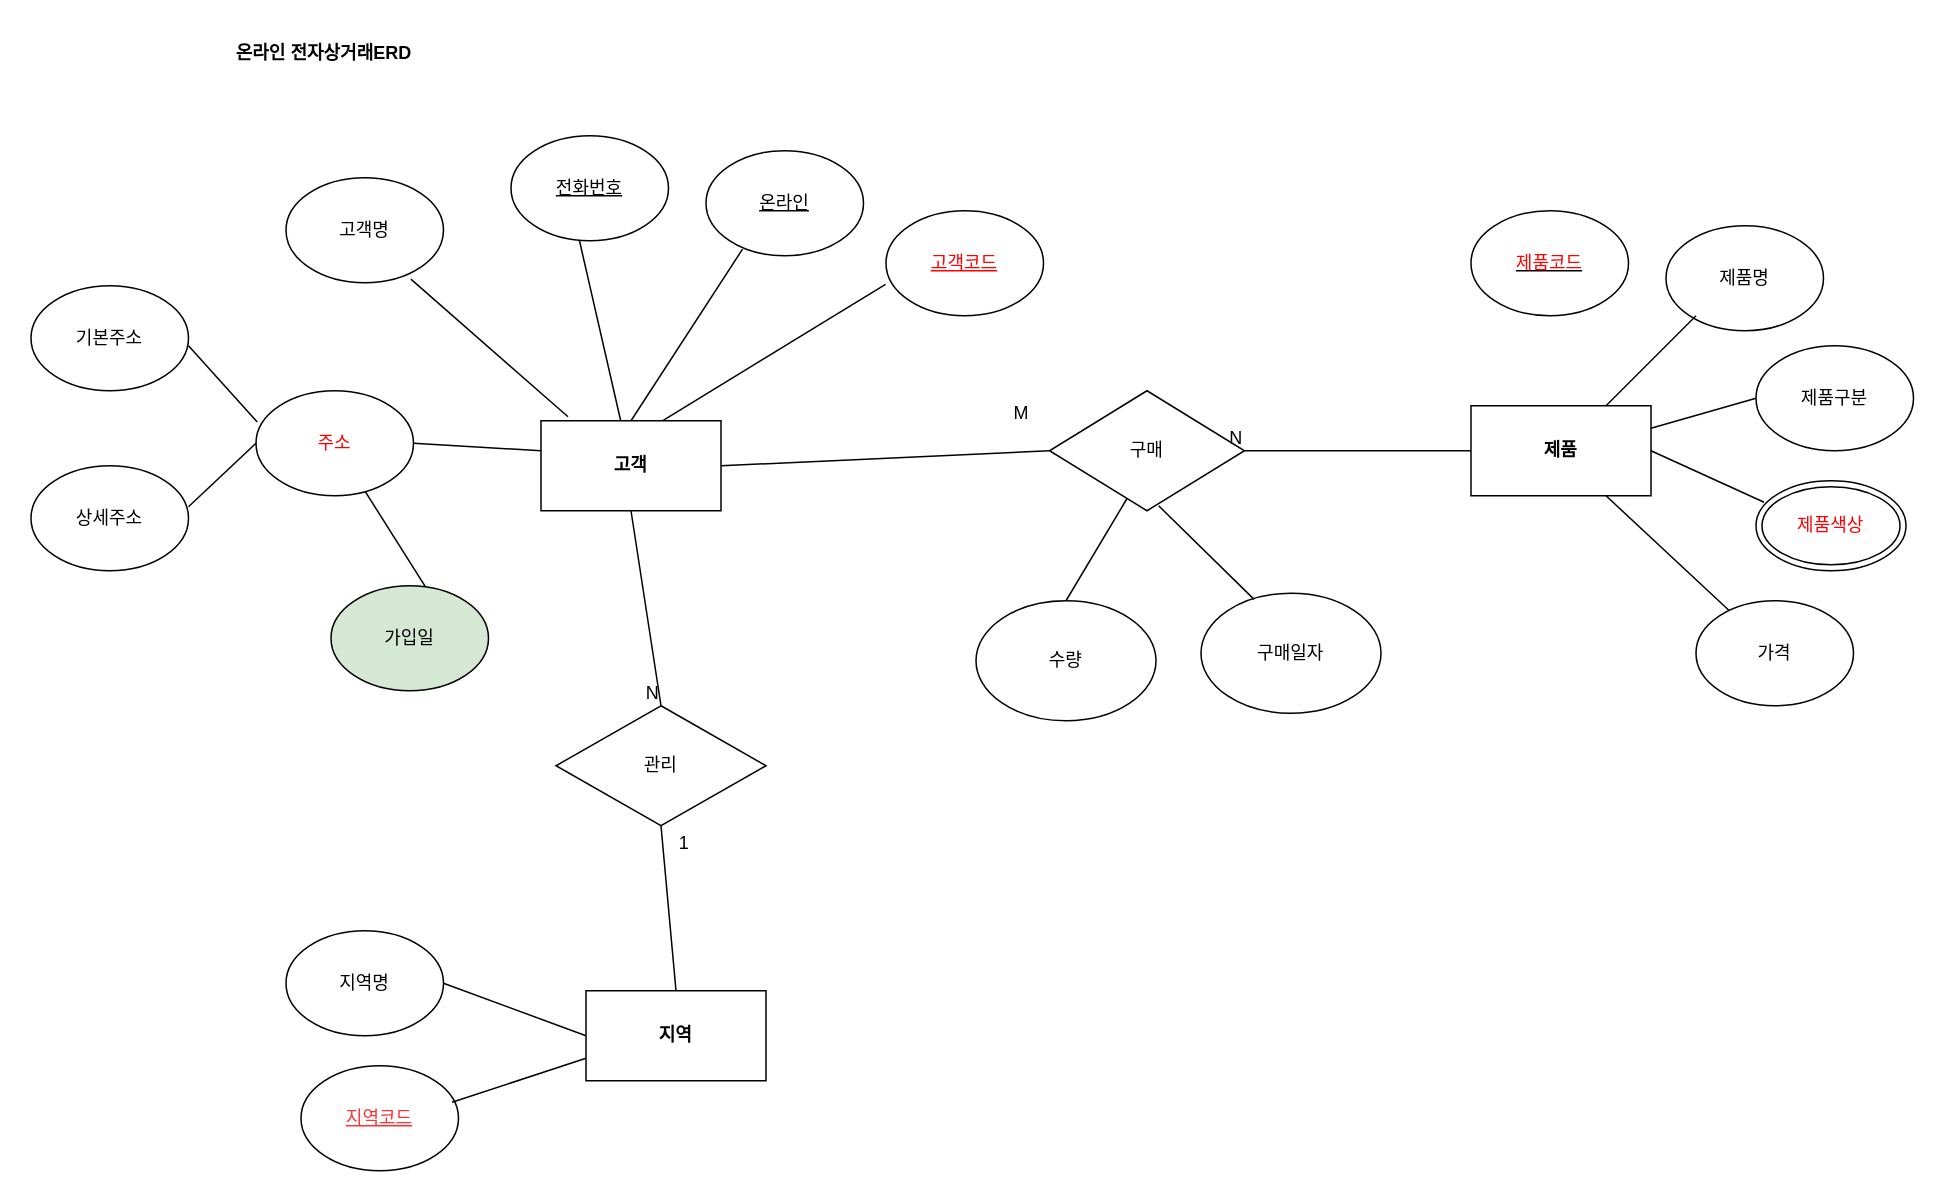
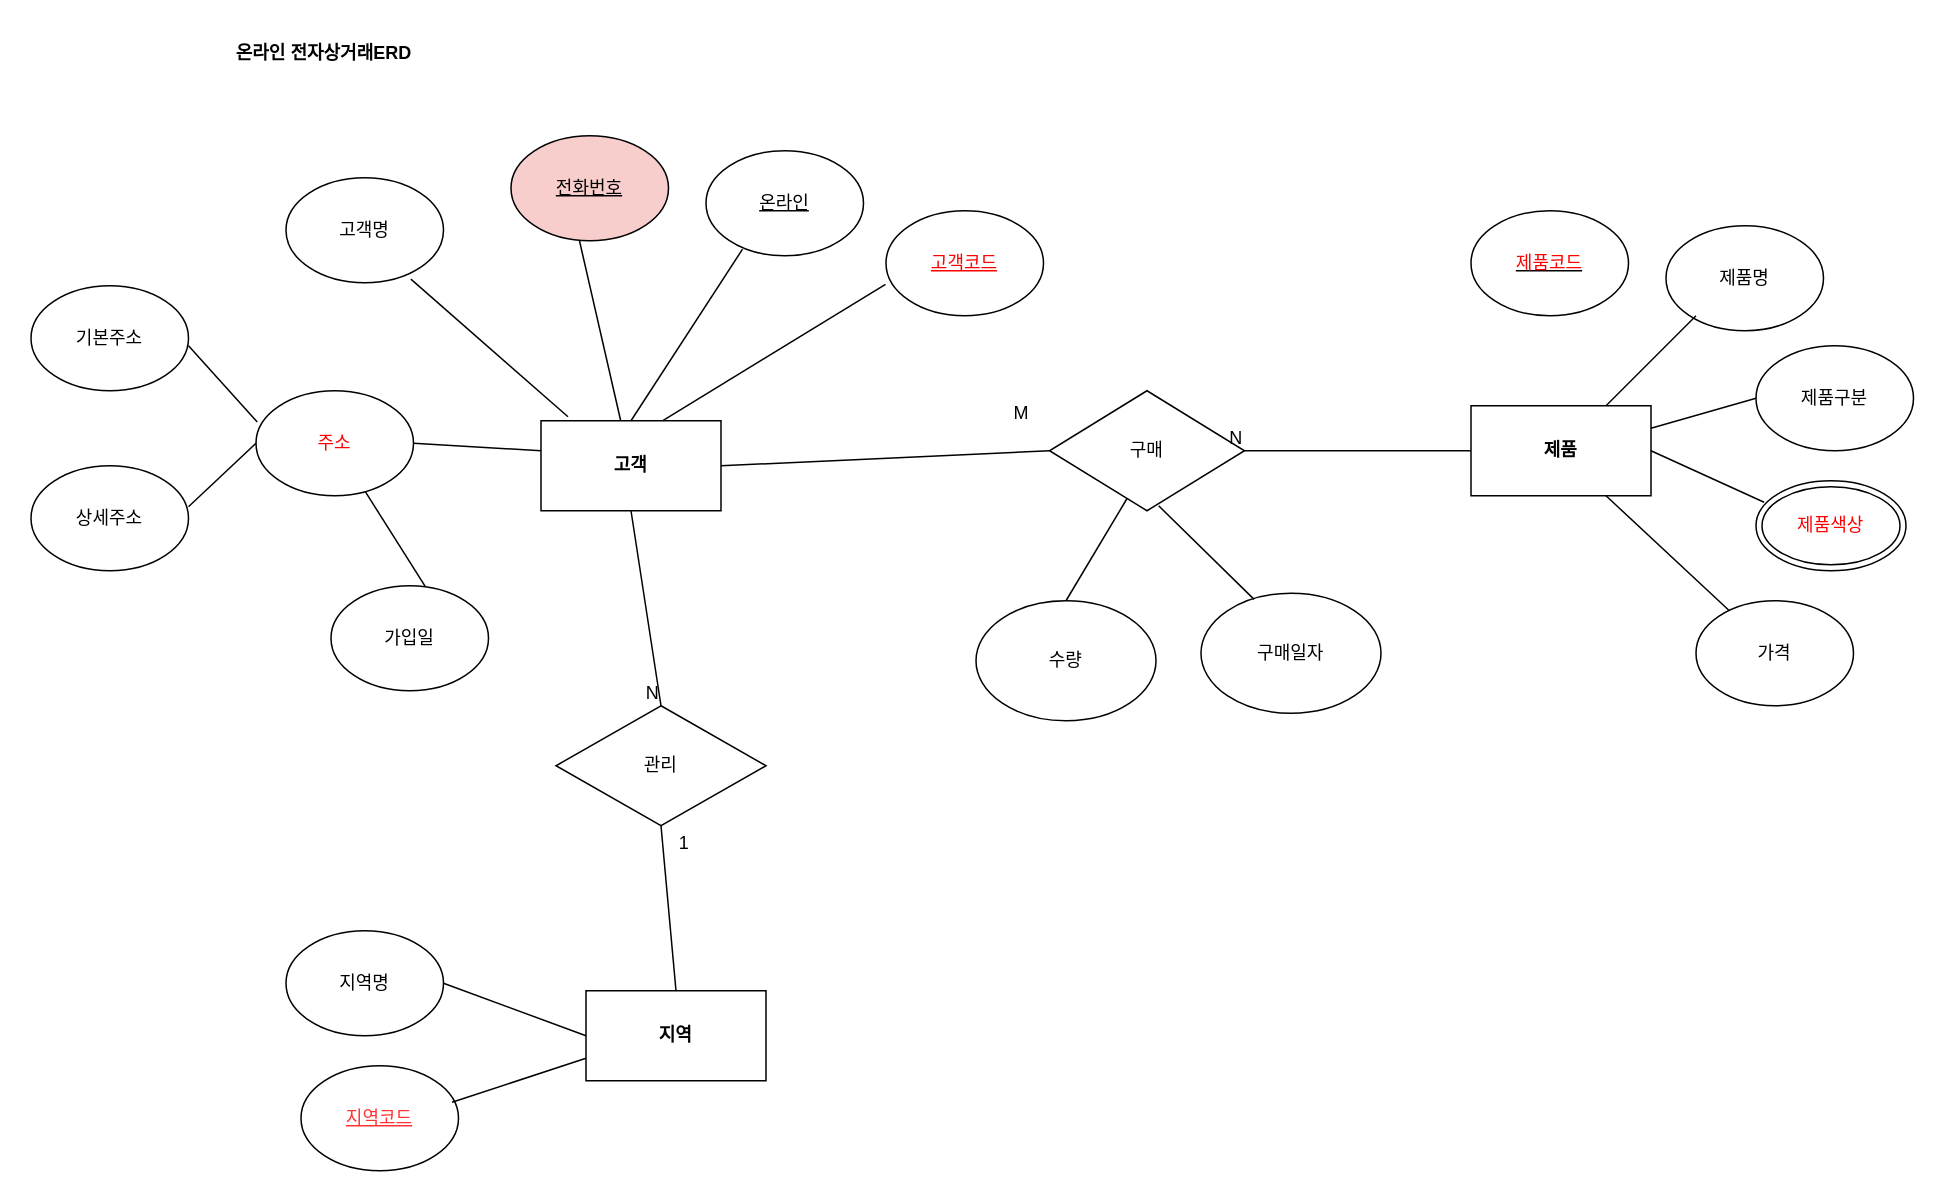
node "전화번호": fillcolor #ffffff -> #f8cecc
node "가입일": fillcolor #d5e8d4 -> #ffffff
